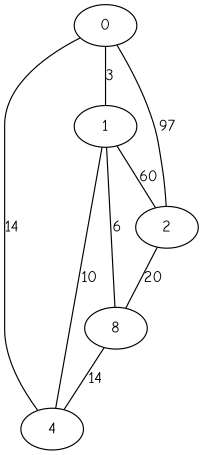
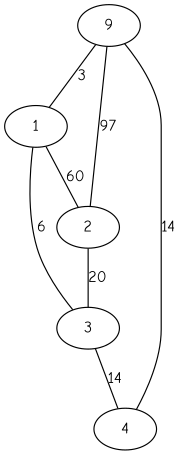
node "0": label "0" -> "9"
edge "1" -- "4": removed, label "10"
node "8": label "8" -> "3"
